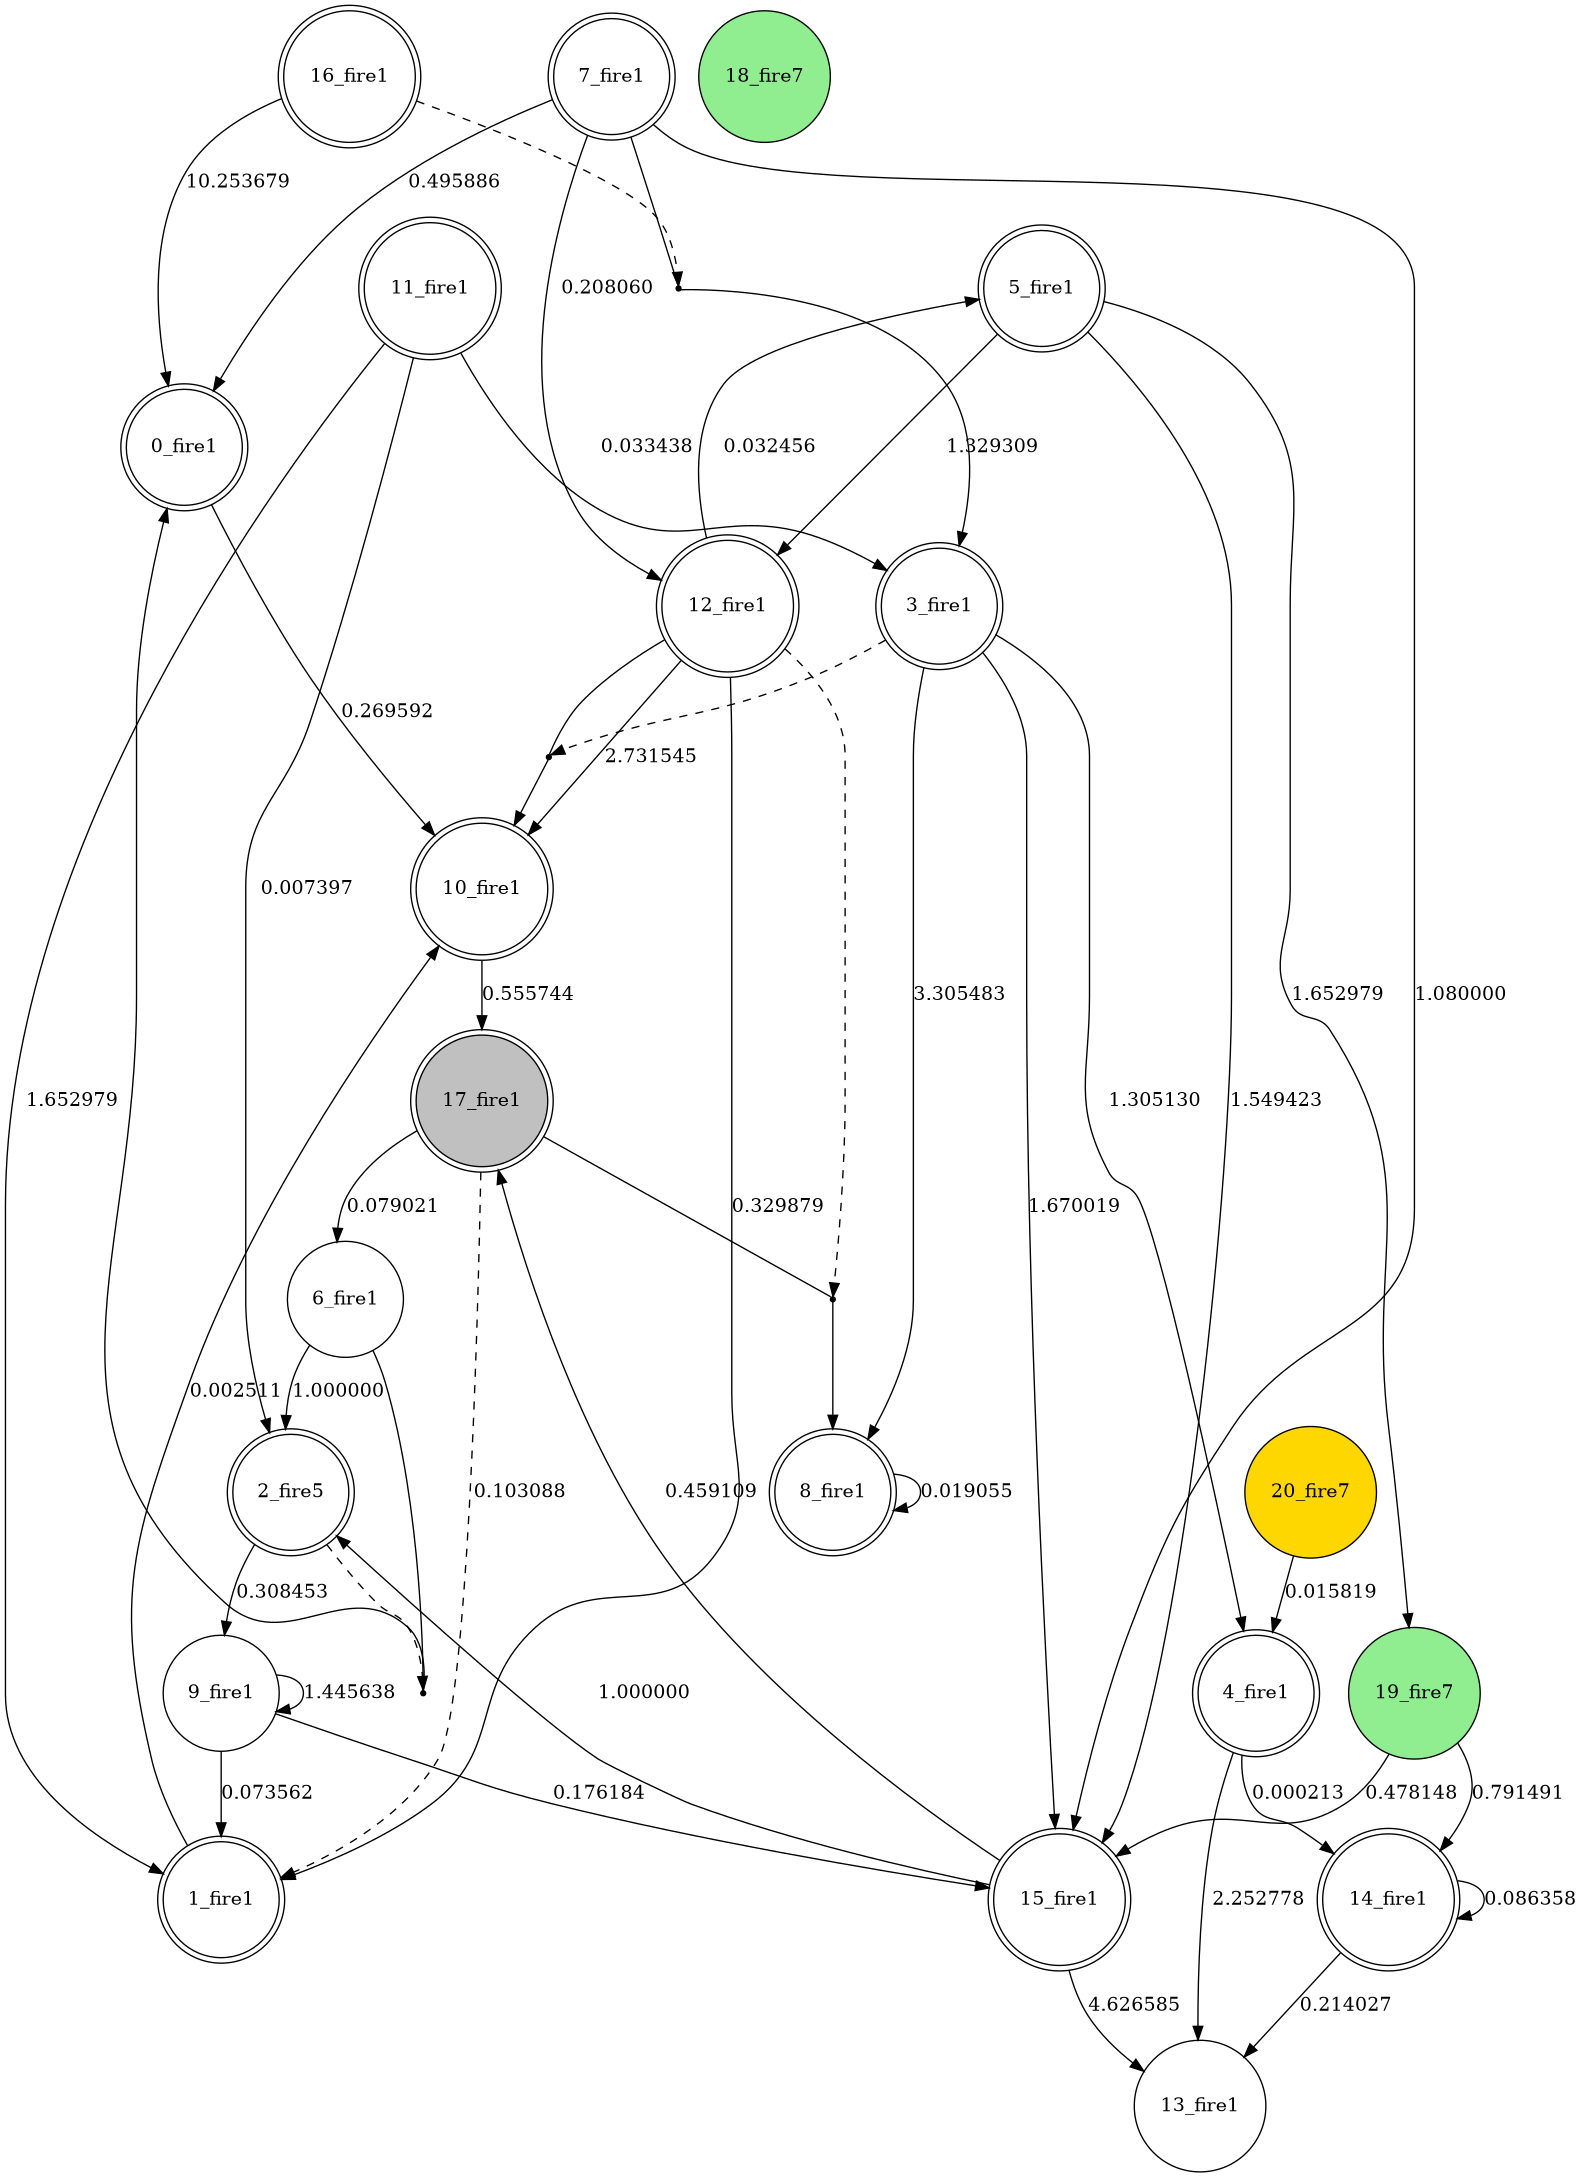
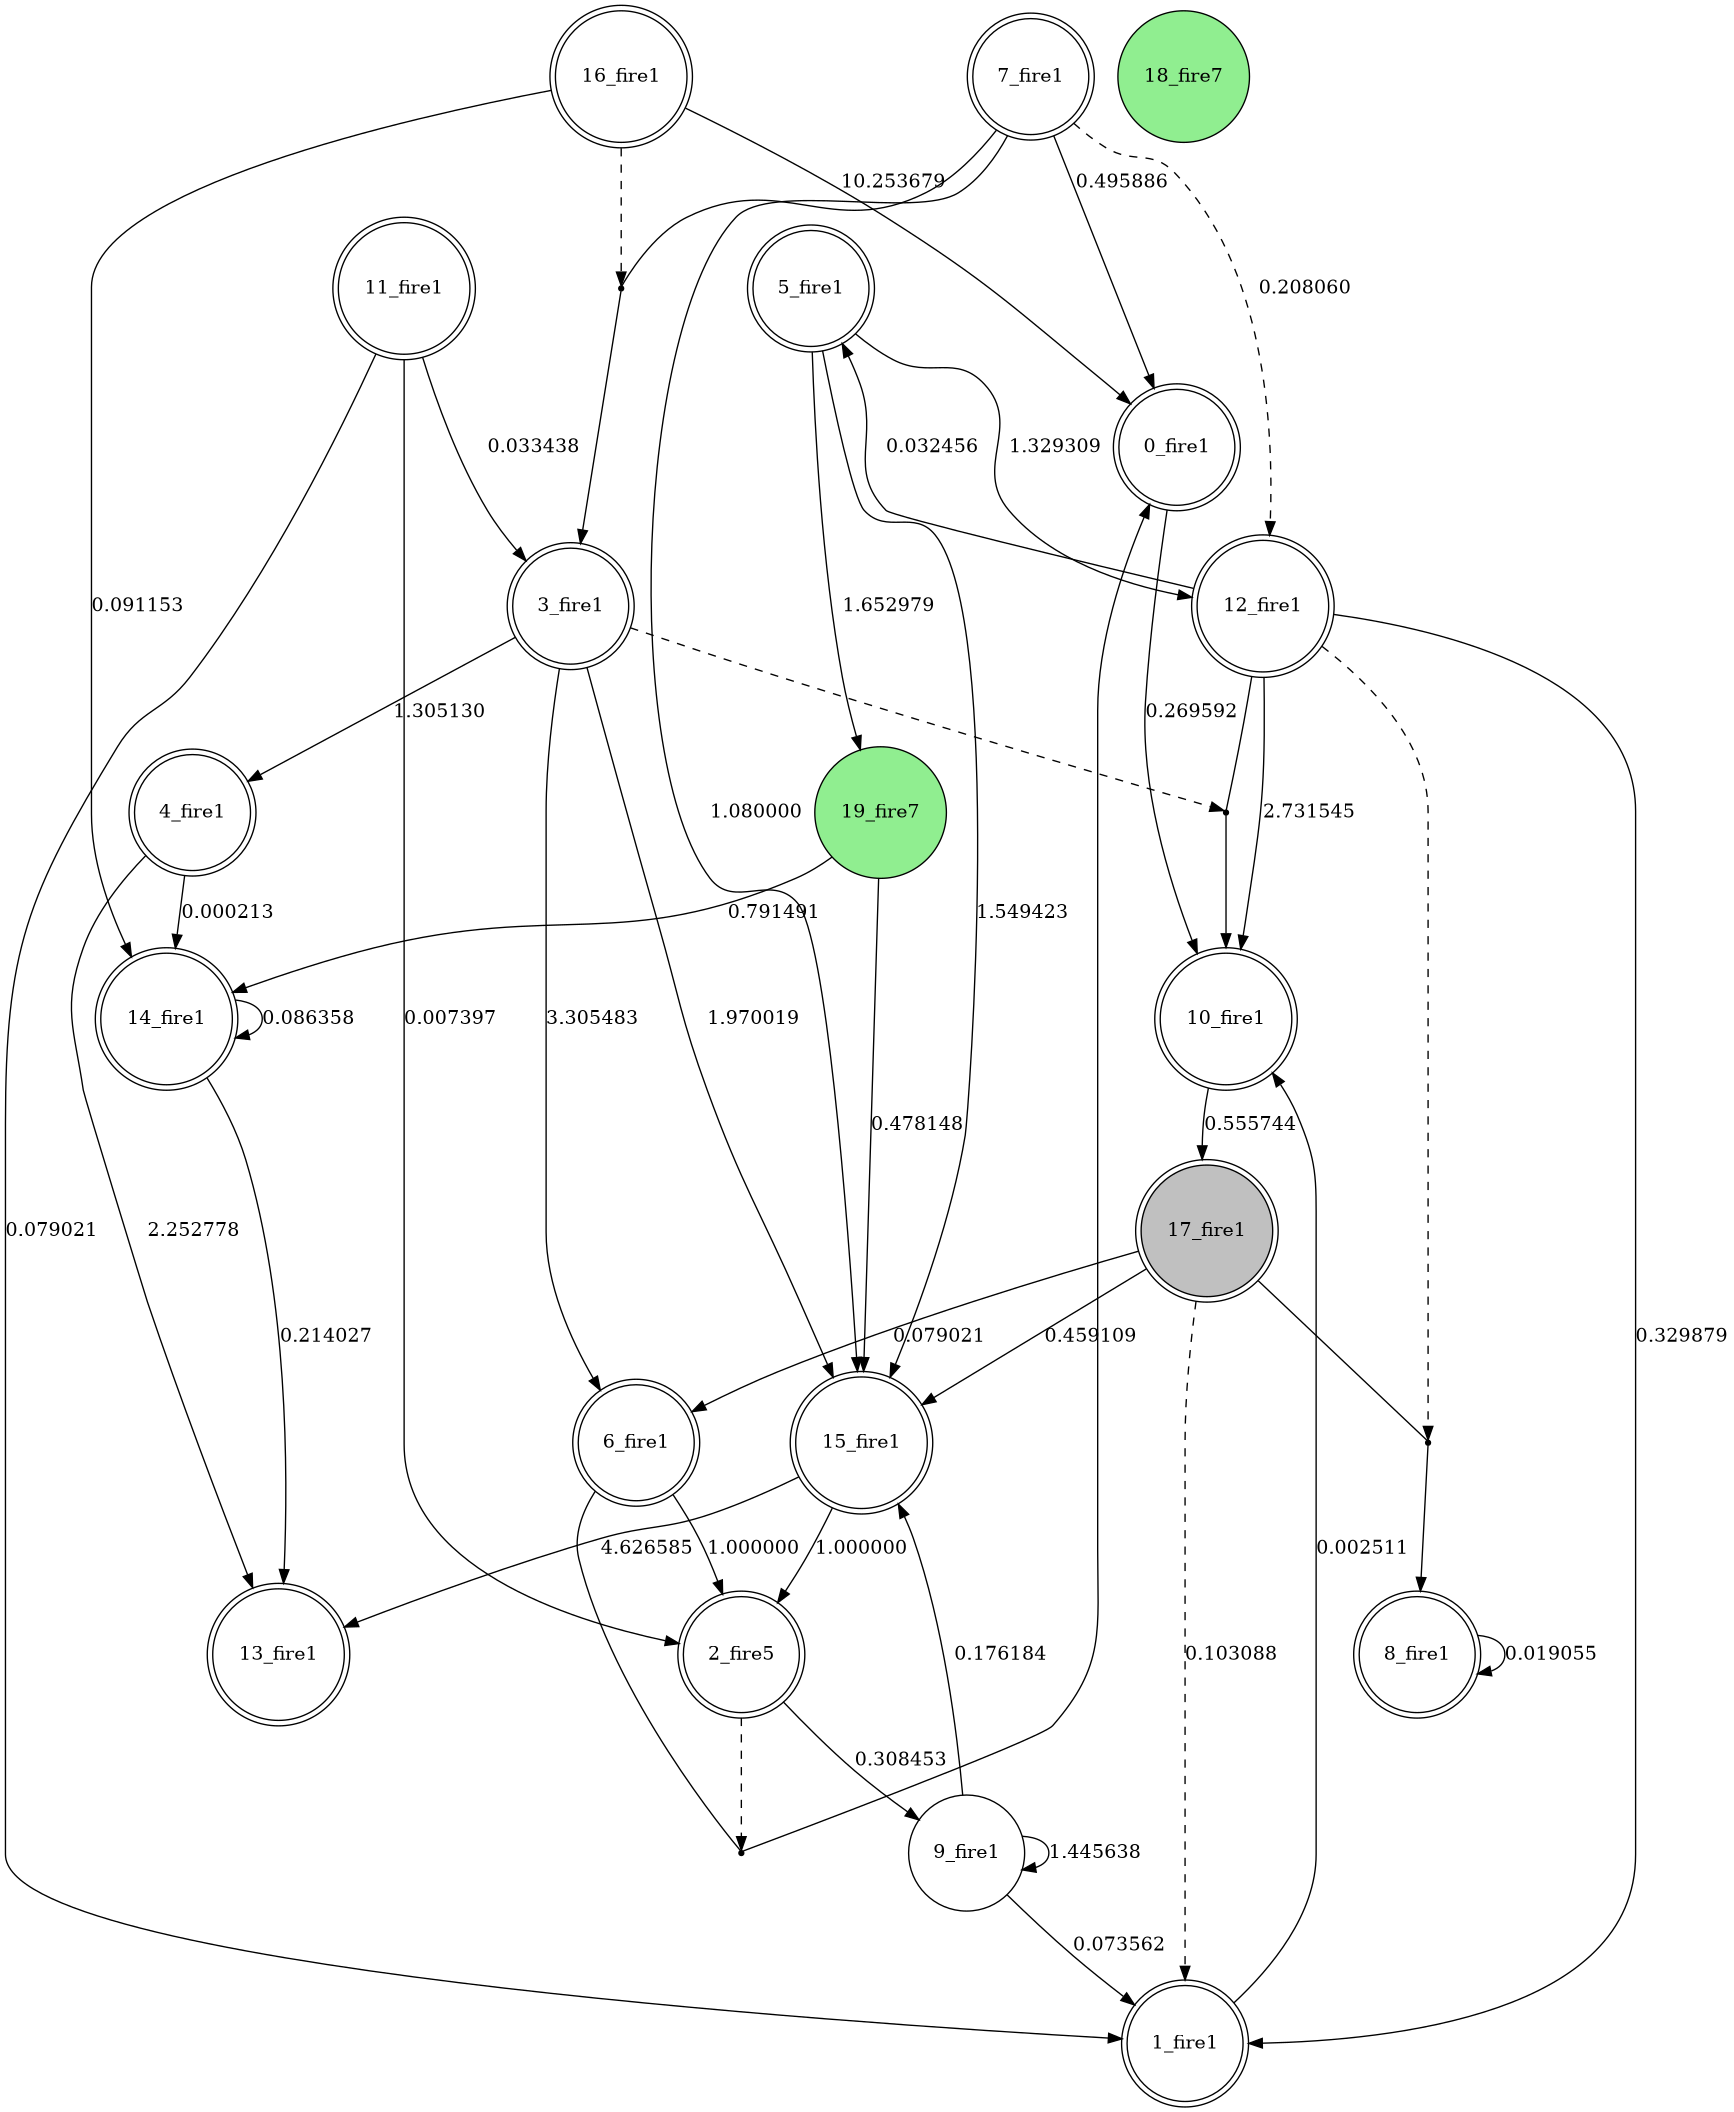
edge "16_fire1" -> "14_fire1": added, label "0.091153"
edge "7_fire1" -> "12_fire1": style solid -> dashed
edge "3_fire1" -> "8_fire1": now "3_fire1" -> "6_fire1"
edge "11_fire1" -> "1_fire1": label "1.652979" -> "0.079021"
edge "3_fire1" -> "15_fire1": label "1.670019" -> "1.970019"
node "6_fire1": shape circle -> doublecircle
node "20_fire7": removed
edge "15_fire1" -> "17_fire1": reversed
node "13_fire1": shape circle -> doublecircle
